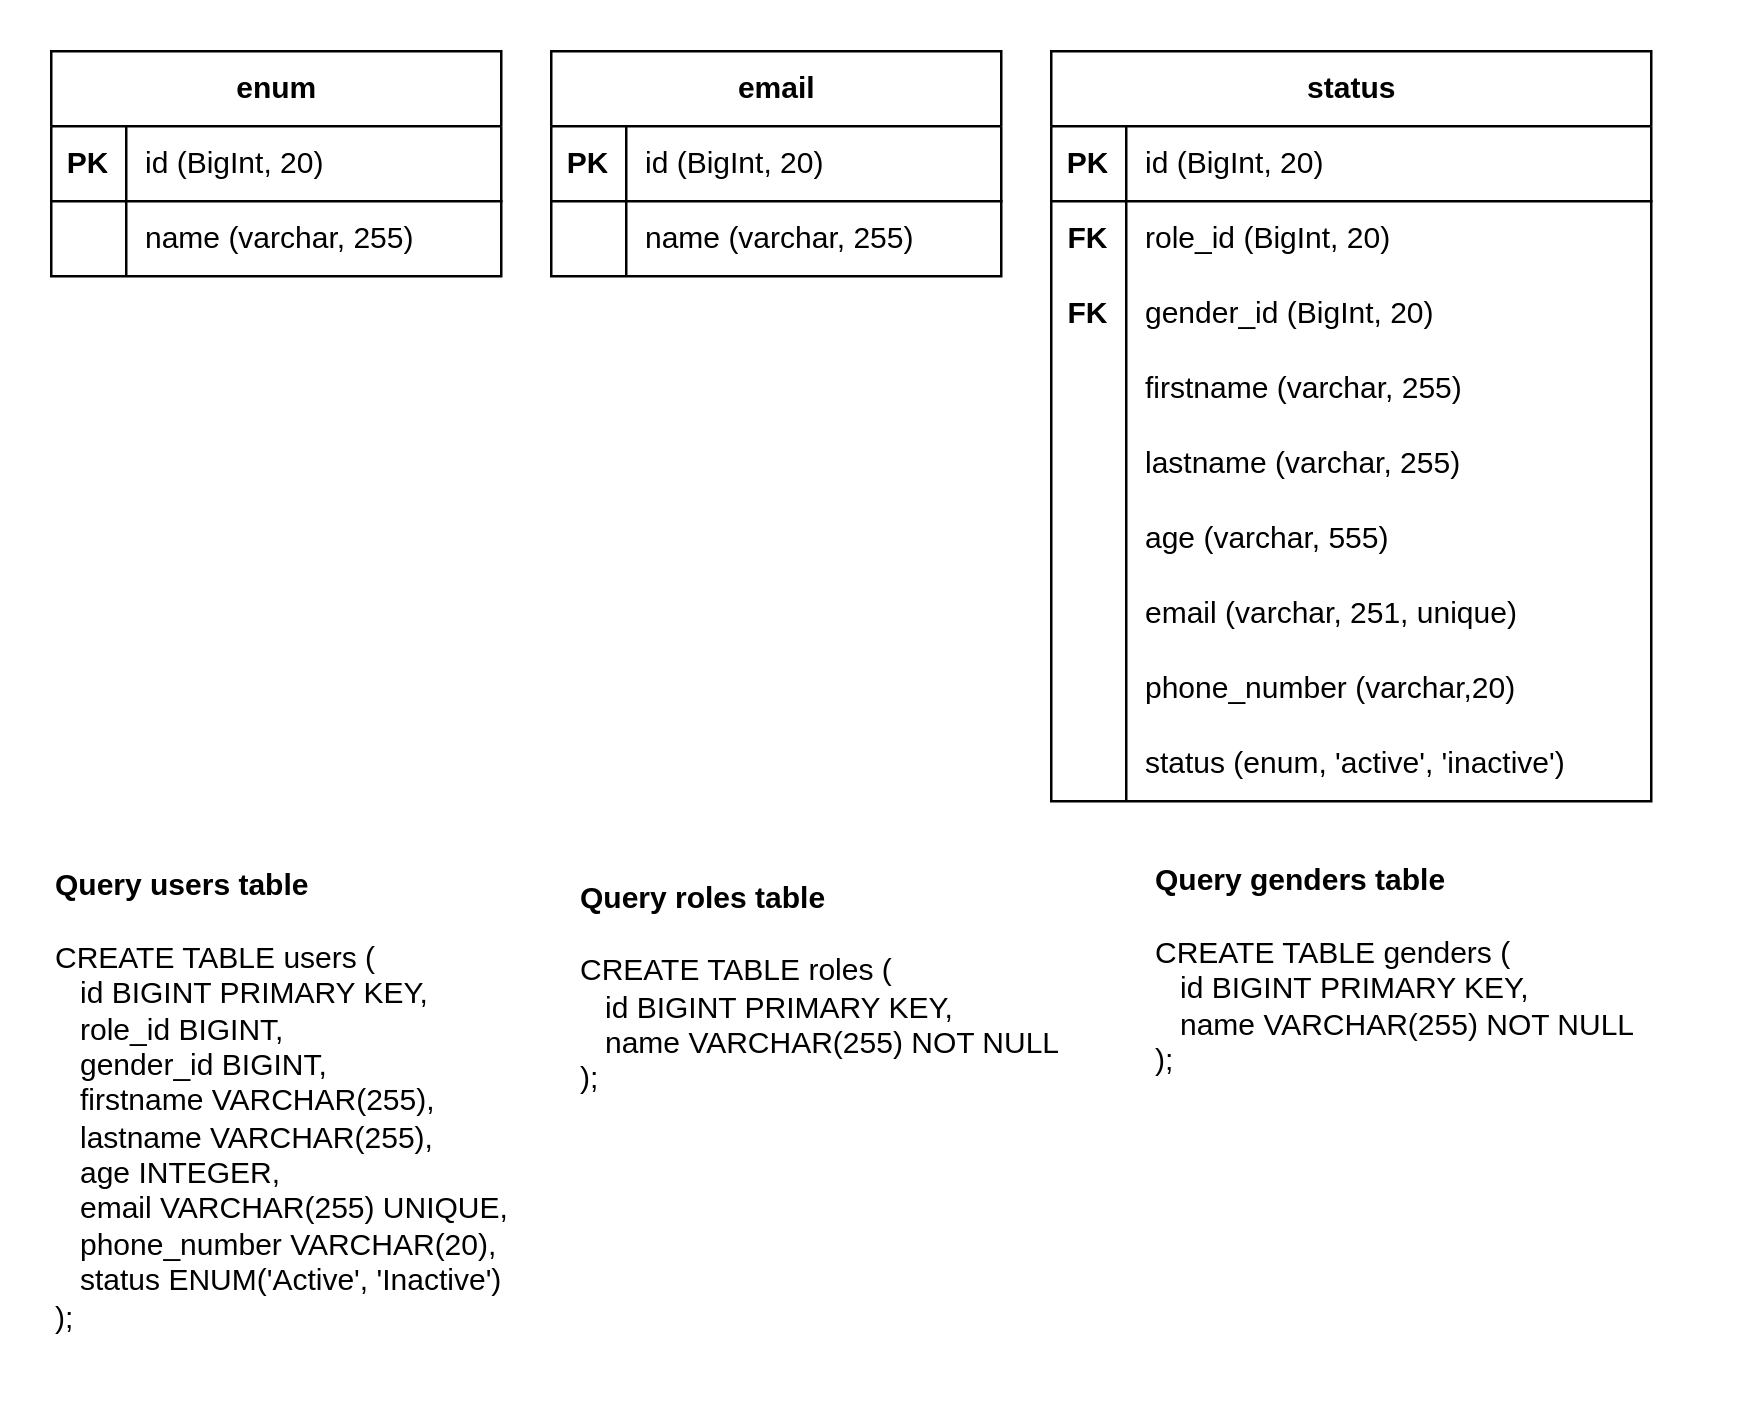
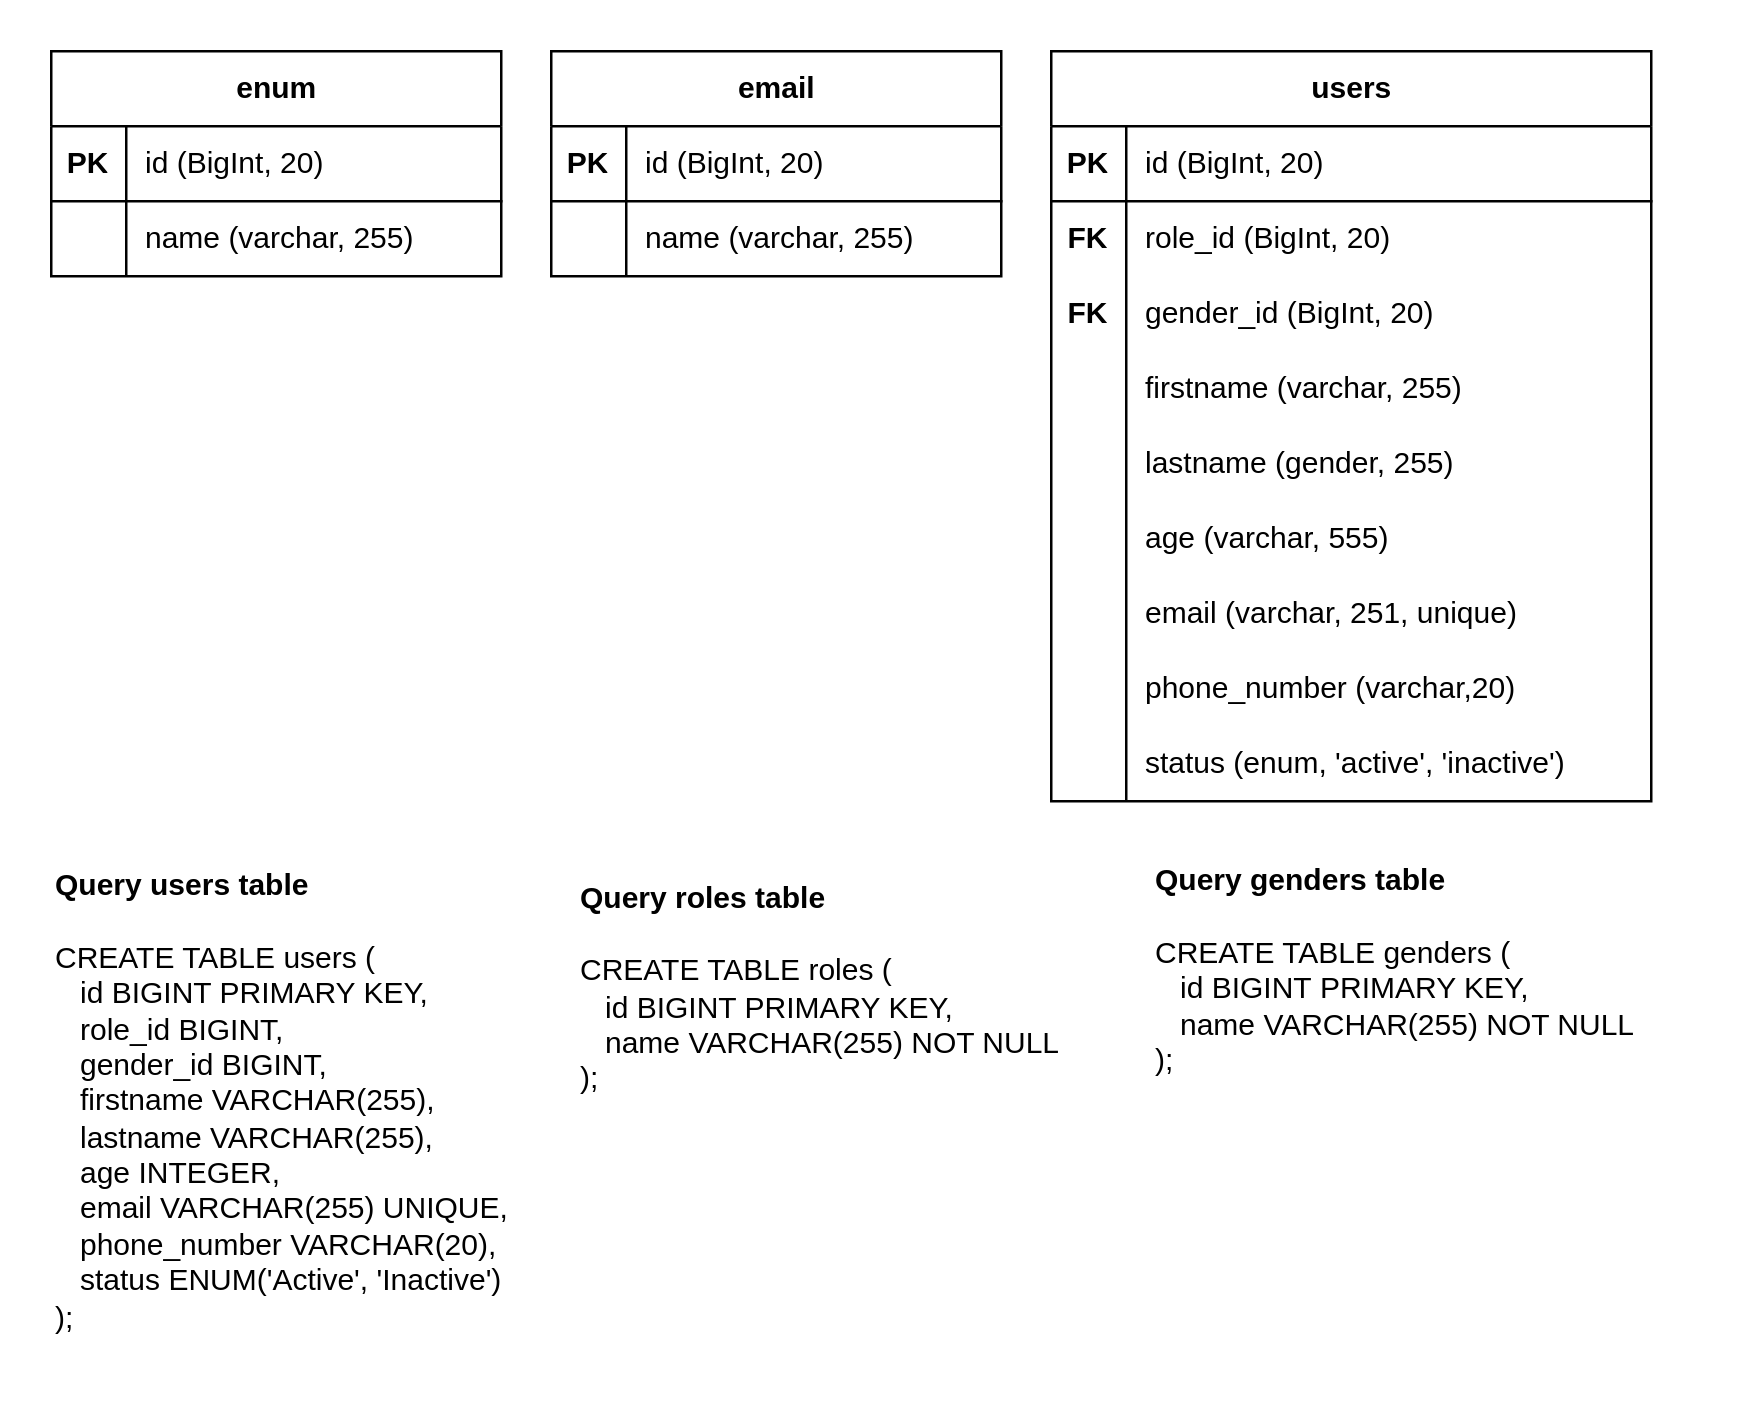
node "status": label "status" -> "users"
node "lastname (varchar, 255)": label "lastname (varchar, 255)" -> "lastname (gender, 255)"
